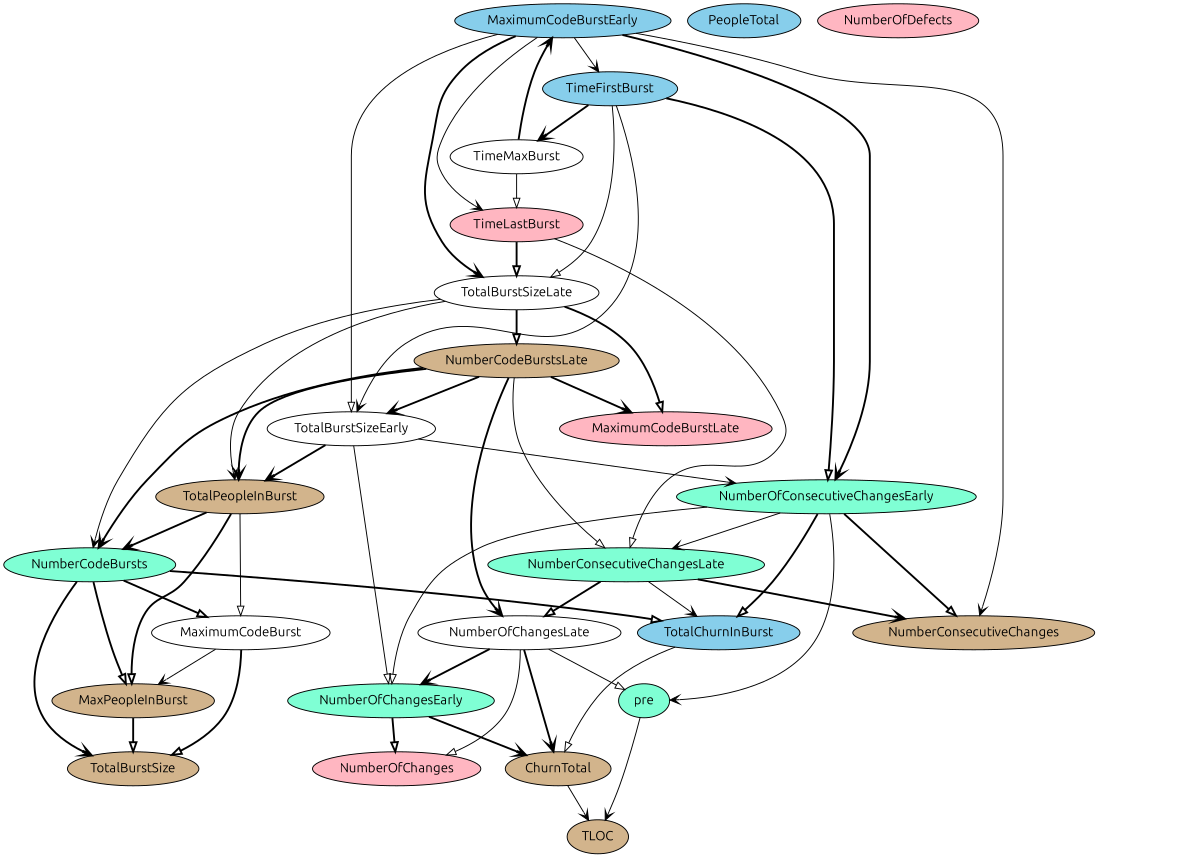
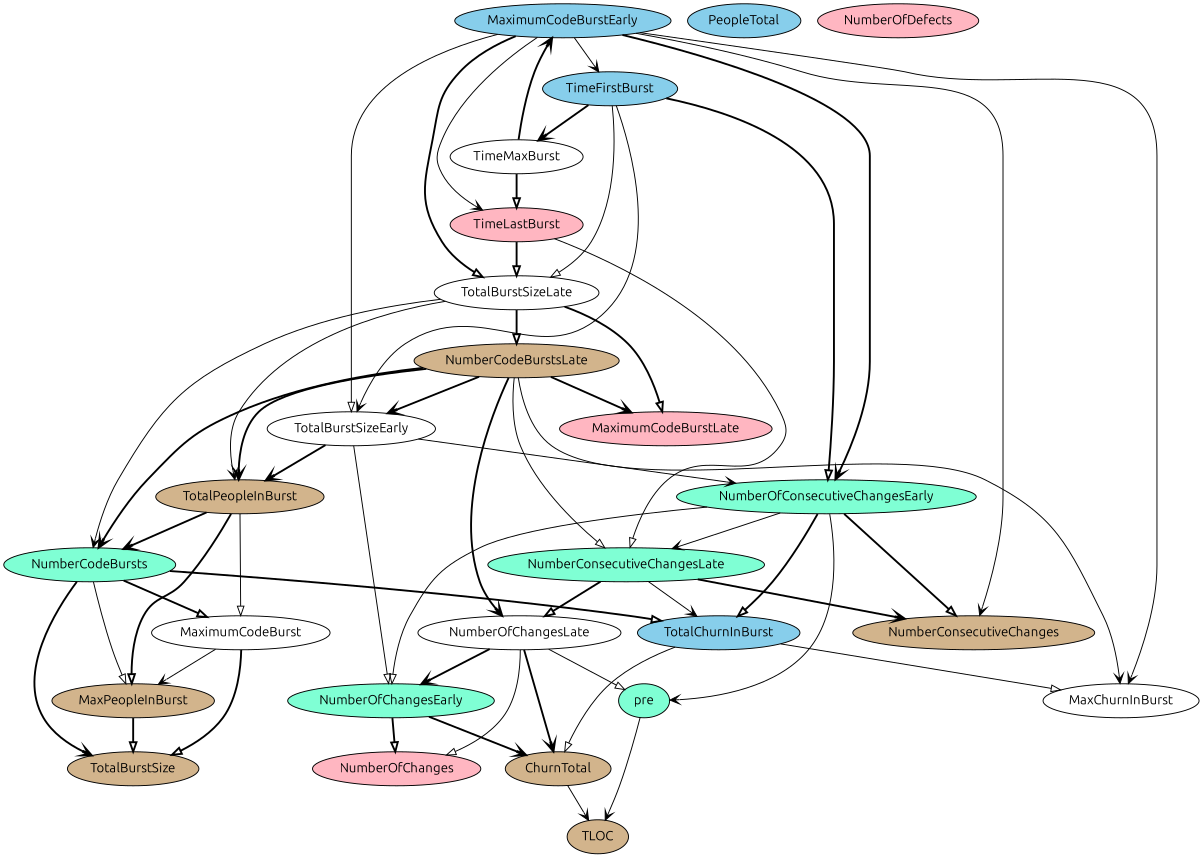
edge "MaximumCodeBurstEarly" -> "TotalBurstSizeLate": arrowhead vee -> onormal
edge "TimeMaxBurst" -> "TimeLastBurst": style solid -> bold
edge "NumberCodeBursts" -> "MaxPeopleInBurst": style bold -> solid
node "MaxChurnInBurst": added
